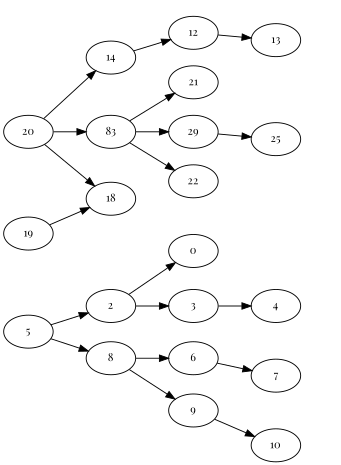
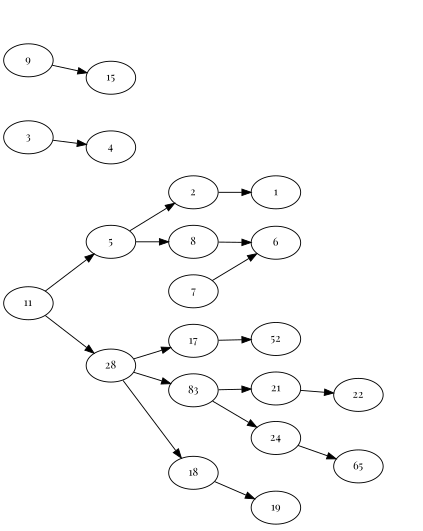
node "12": label "12" -> "52"
node "13": removed
node "14": label "14" -> "17"
node "20": label "20" -> "28"
node "29": label "29" -> "24"
node "25": label "25" -> "65"
edge "83" -> "22": now "21" -> "22"
edge "19" -> "18": reversed
node "0": label "0" -> "1"
node "11": added
edge "2" -> "3": removed
edge "6" -> "7": reversed
edge "8" -> "9": removed
node "10": label "10" -> "15"
